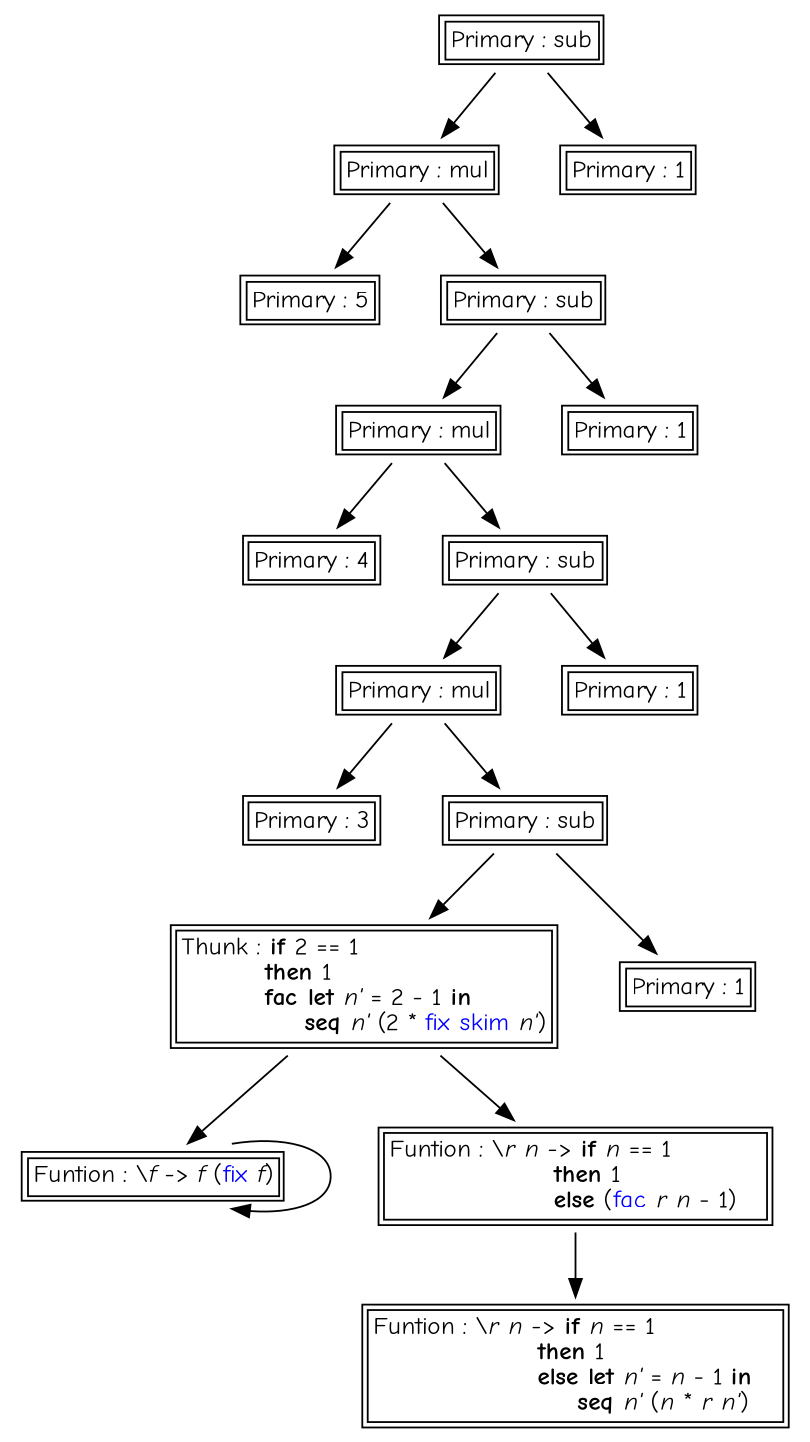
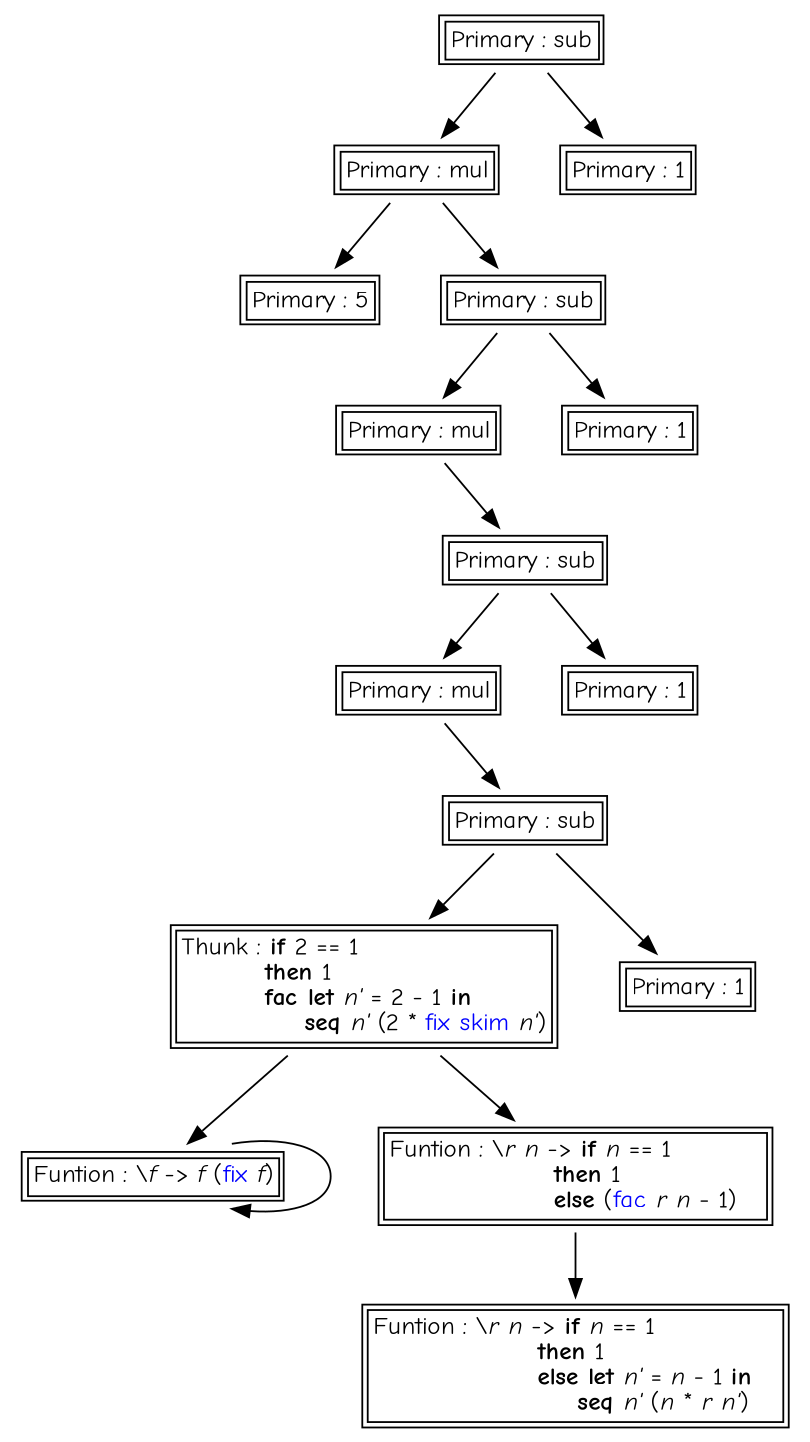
node "Primary : 4": removed
node "Primary : 3": removed
